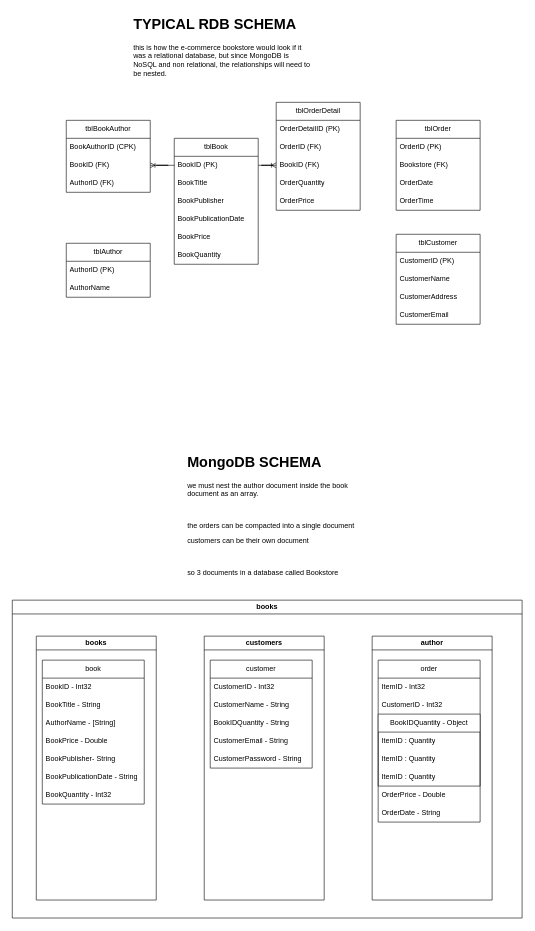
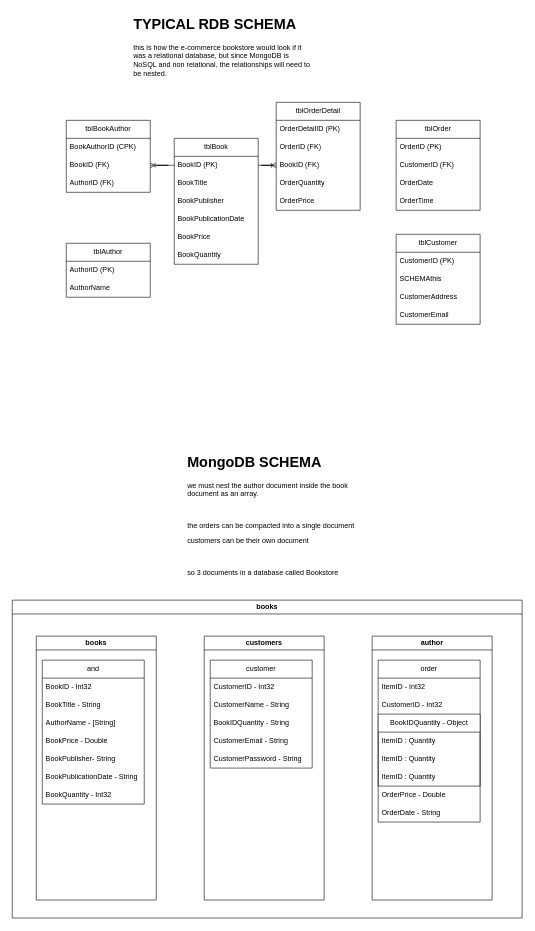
node "Bookstore (FK)": label "Bookstore (FK)" -> "CustomerID (FK)"
node "CustomerName": label "CustomerName" -> "SCHEMAthis"
node "book": label "book" -> "and"
